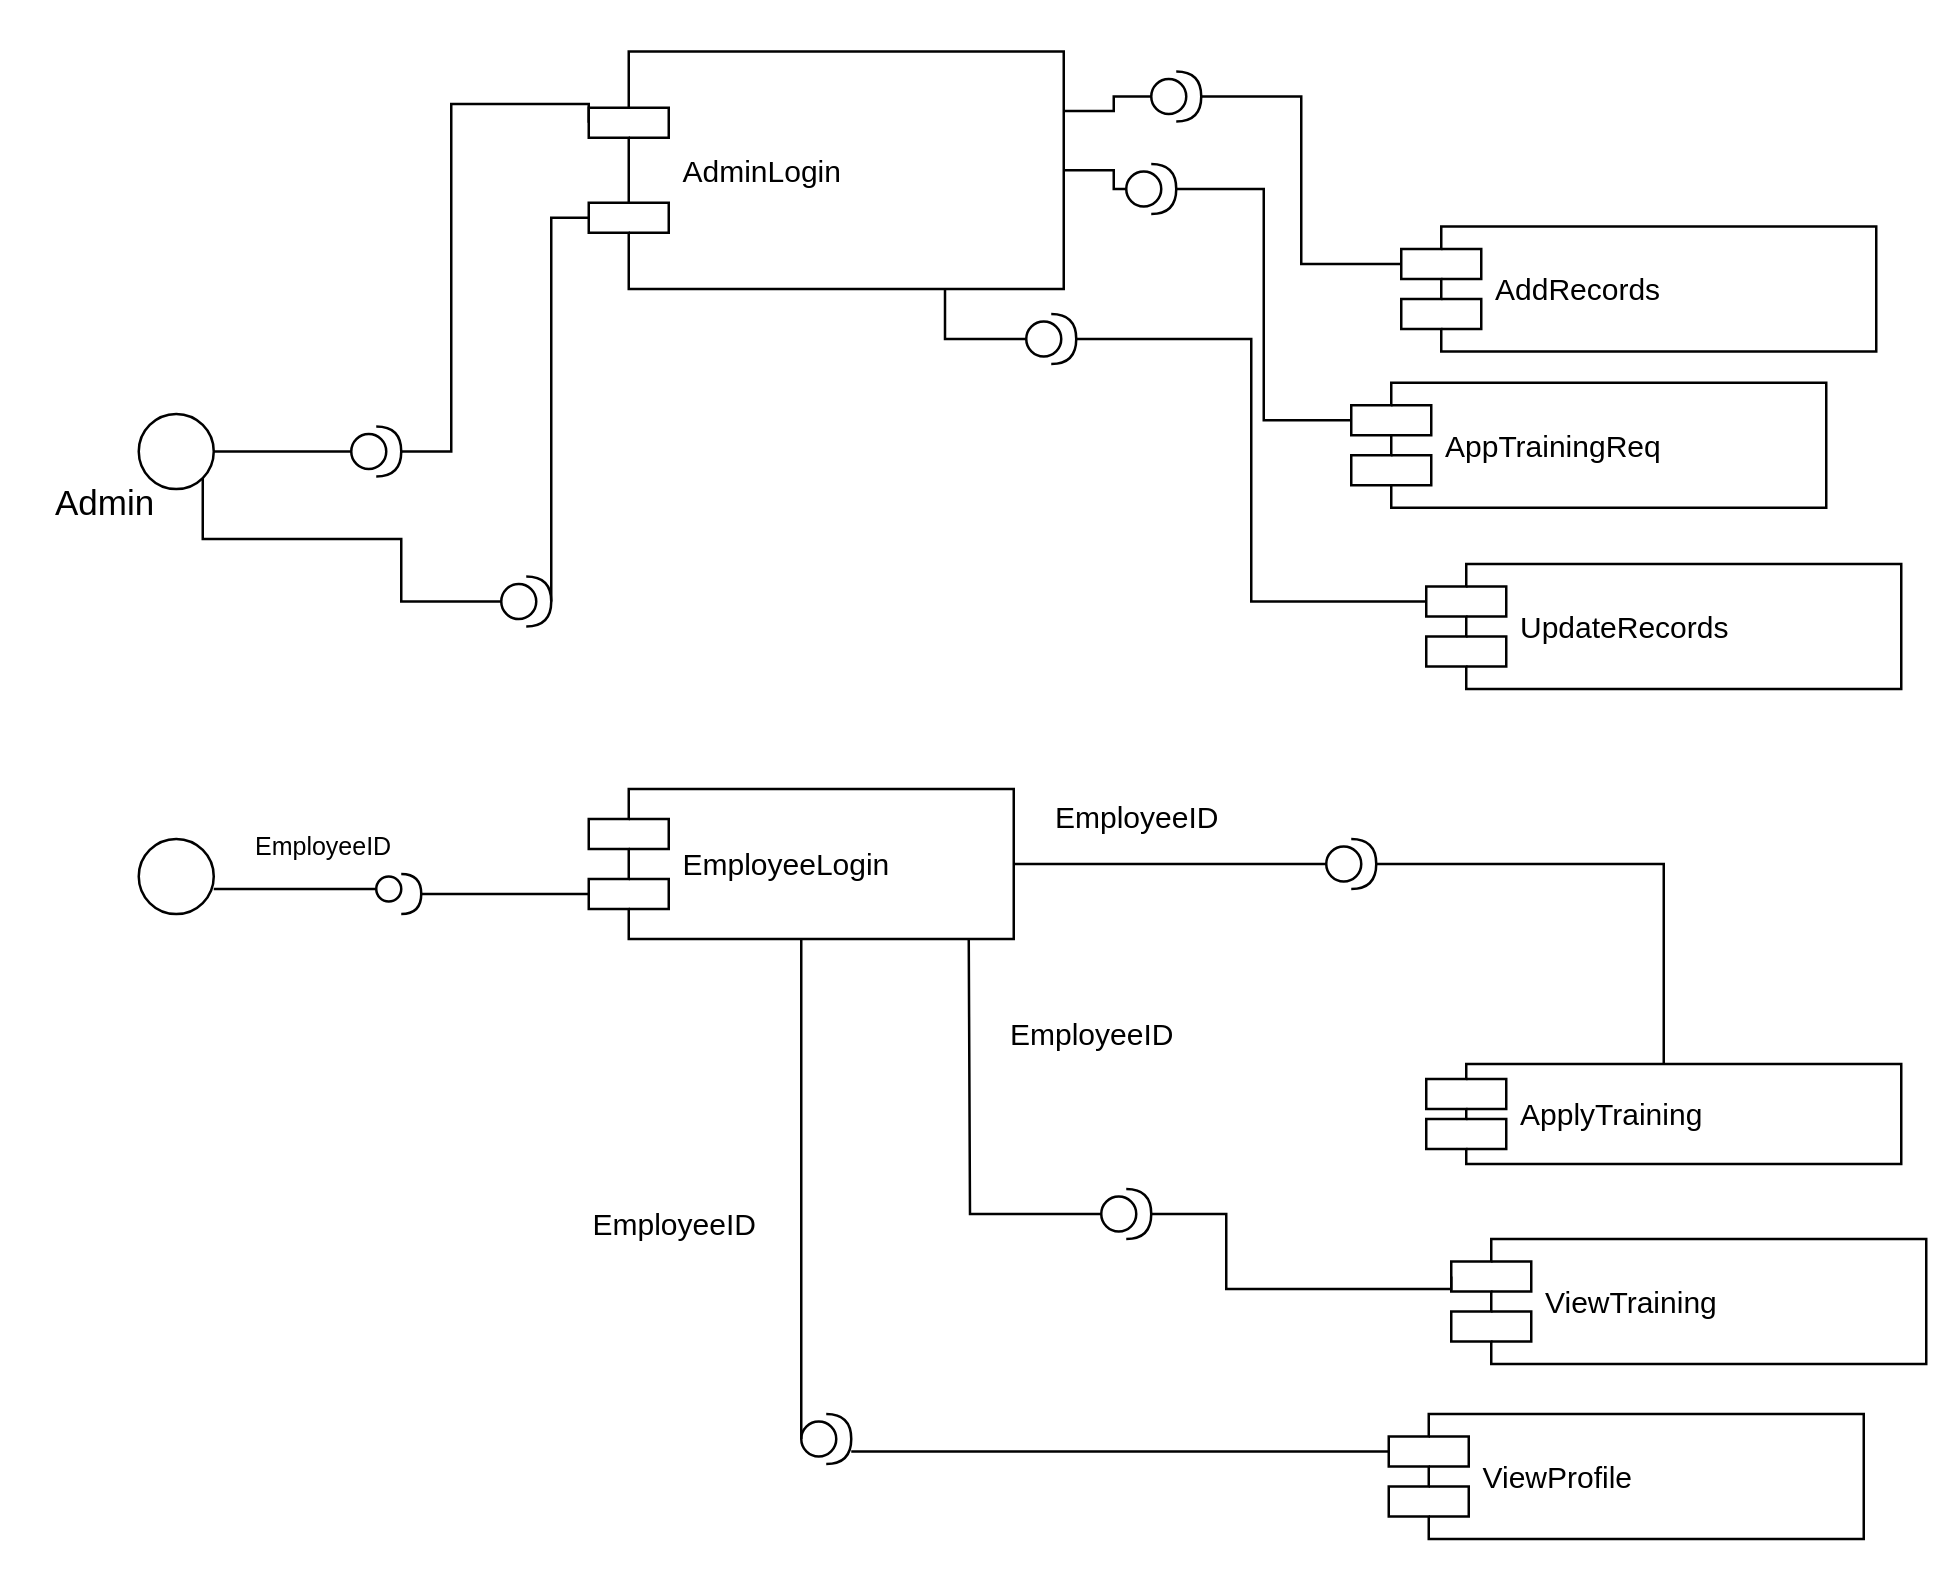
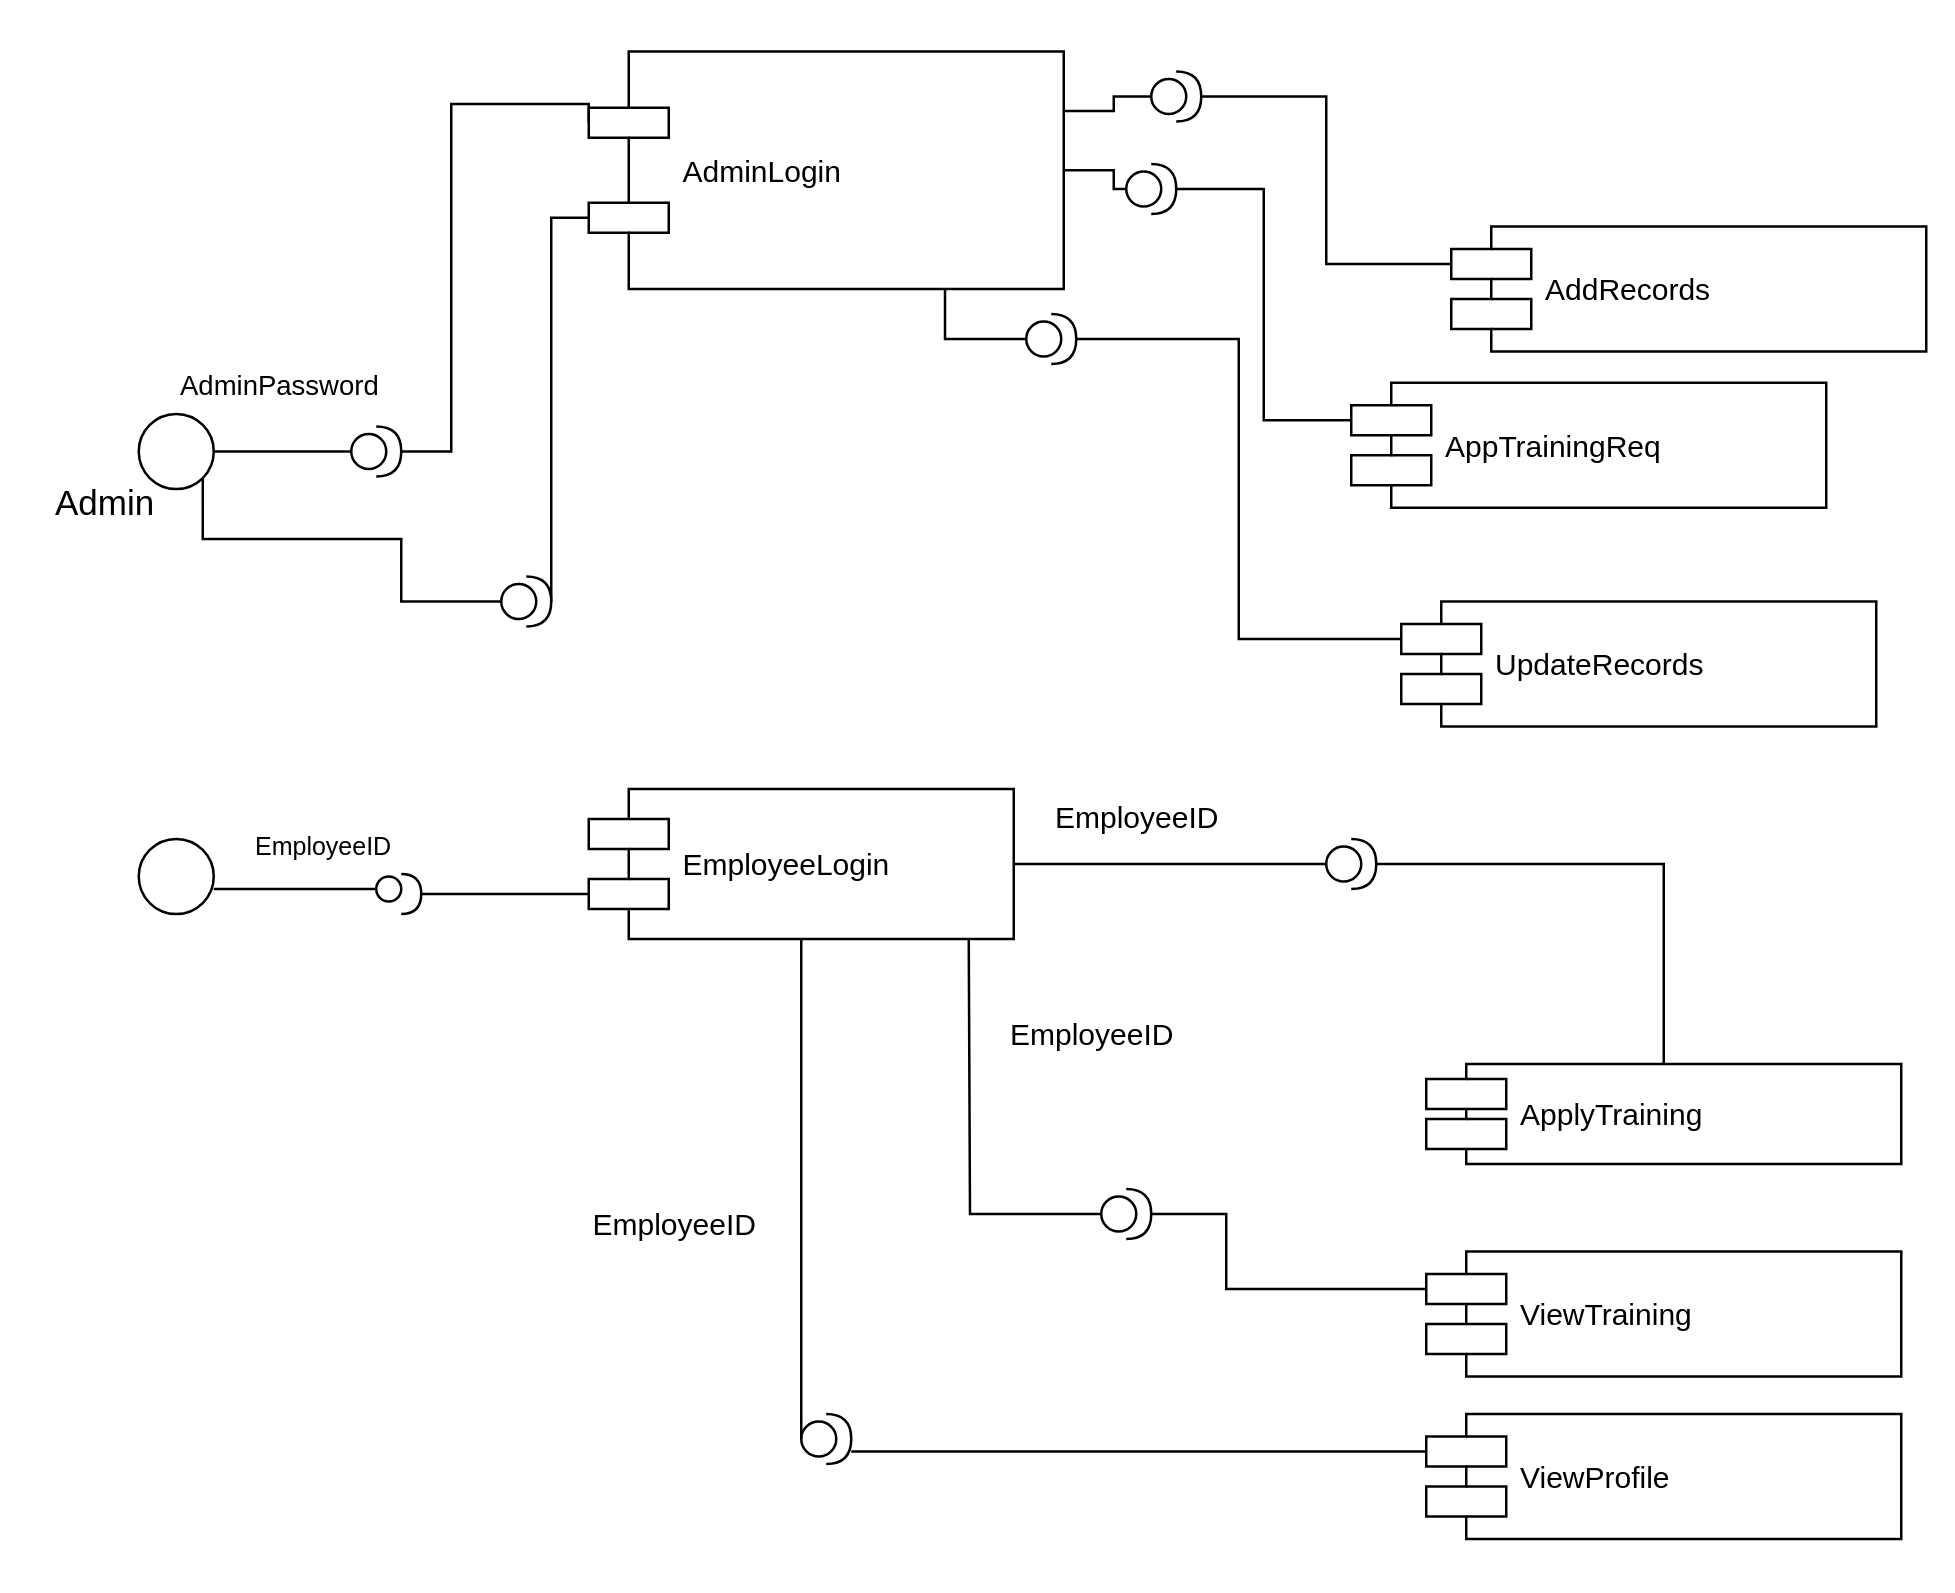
node "AddRecords": moved (1639, 289) -> (1689, 289)
node "AdminPassword": added
node "UpdateRecords": moved (1664, 626) -> (1639, 664)
node "ViewTraining": moved (1689, 1301) -> (1664, 1314)
node "ViewProfile": moved (1626, 1476) -> (1664, 1476)
